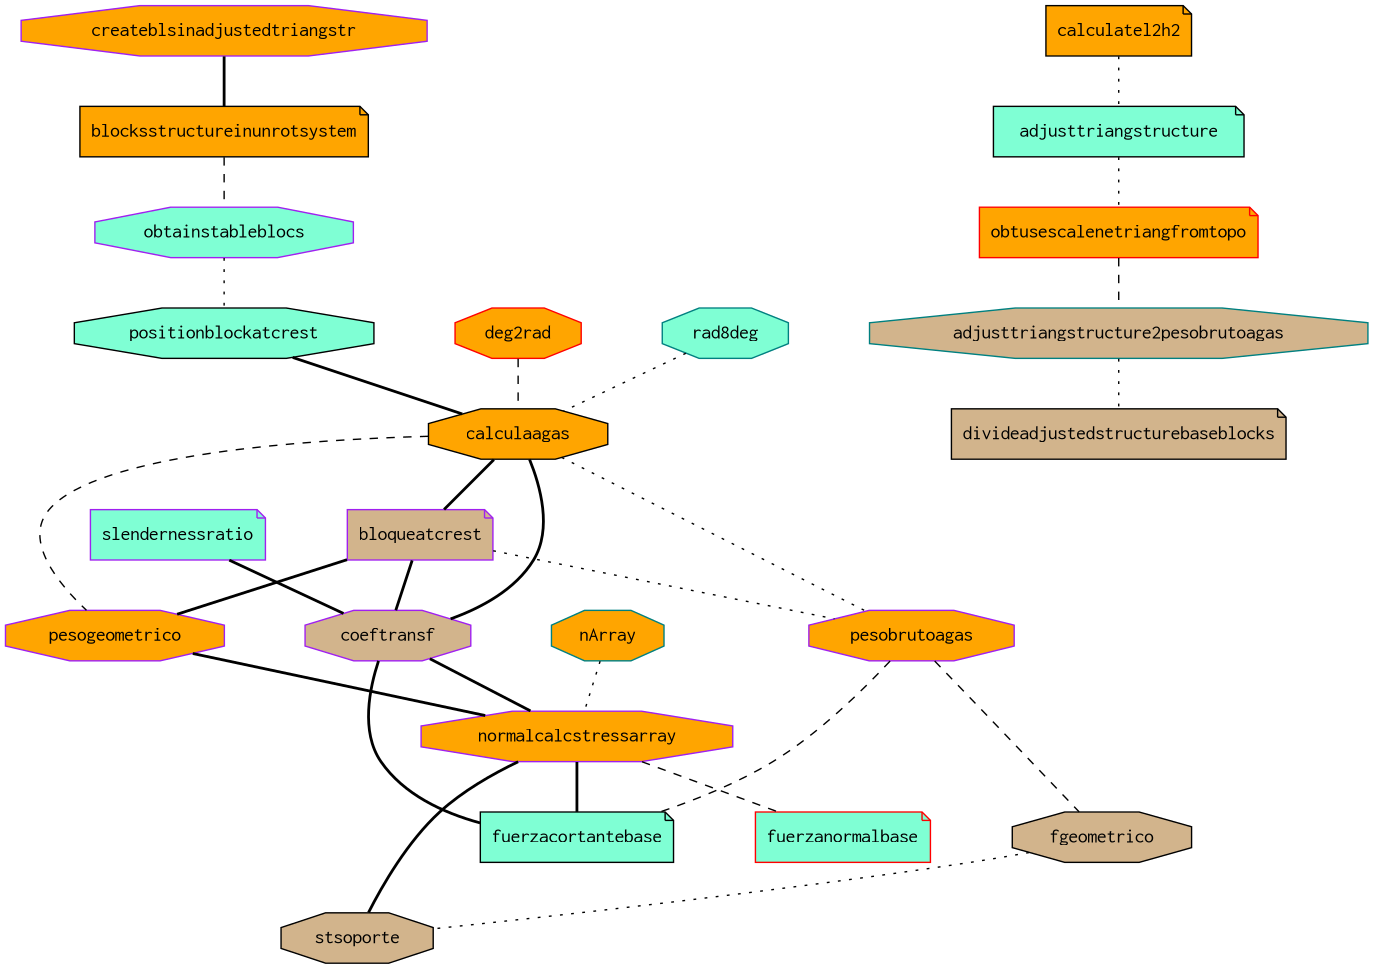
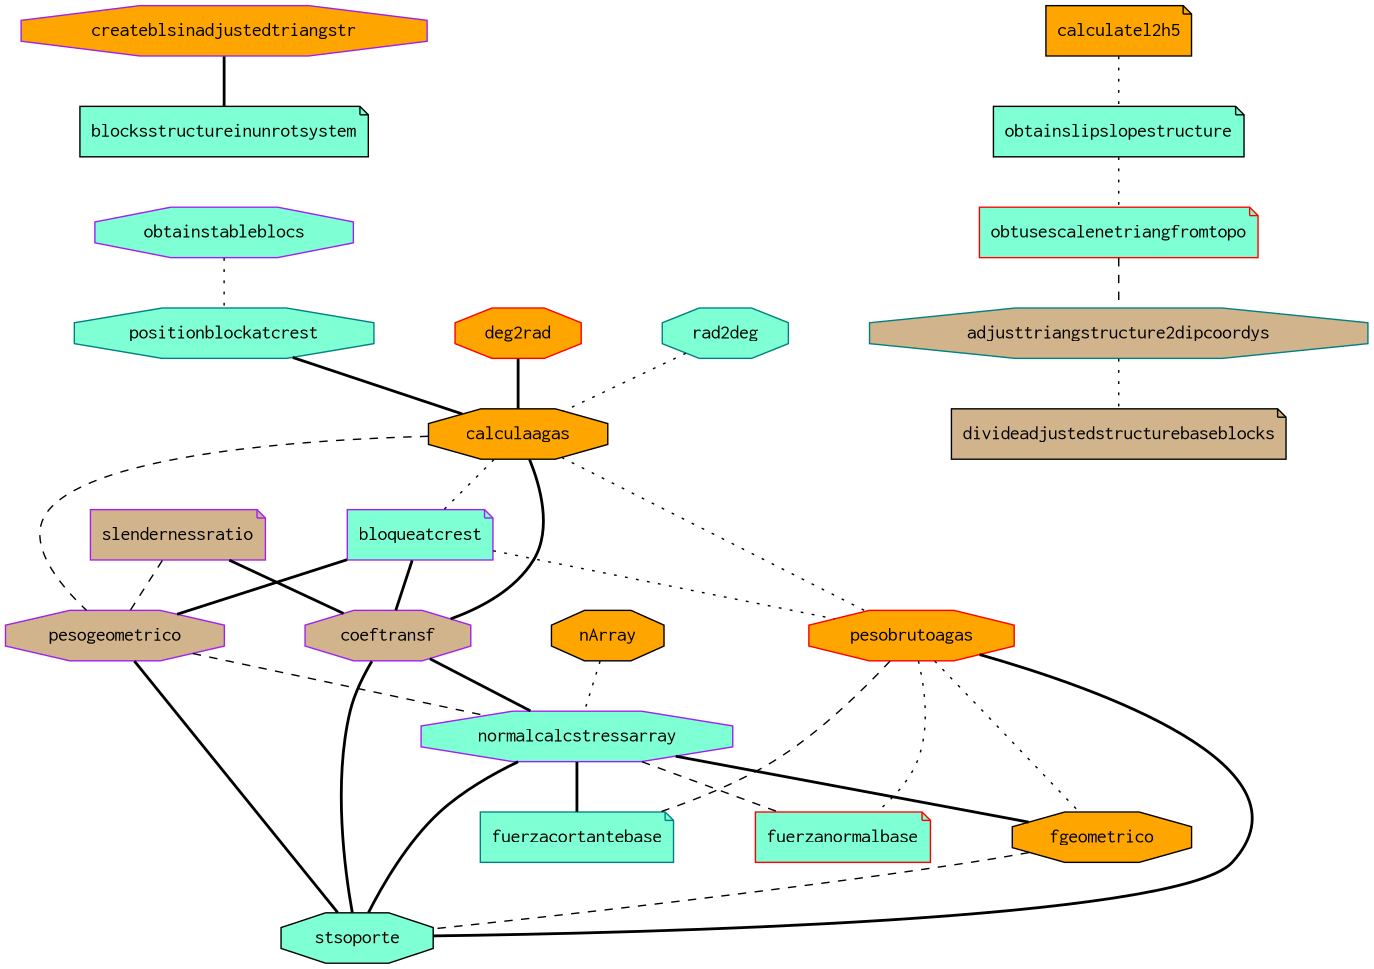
node "calculatel2h2": label "calculatel2h2" -> "calculatel2h5"
node "blocksstructureinunrotsystem": fillcolor orange -> aquamarine
node "adjusttriangstructure": label "adjusttriangstructure" -> "obtainslipslopestructure"
edge "blocksstructureinunrotsystem" -- "obtainstableblocs": removed
node "obtusescalenetriangfromtopo": fillcolor orange -> aquamarine
node "positionblockatcrest": color black -> teal
node "rad8deg": label "rad8deg" -> "rad2deg"
node "adjusttriangstructure2pesobrutoagas": label "adjusttriangstructure2pesobrutoagas" -> "adjusttriangstructure2dipcoordys"
edge "deg2rad" -- "calculaagas": style dashed -> bold
edge "calculaagas" -- "bloqueatcrest": style bold -> dotted
node "slendernessratio": fillcolor aquamarine -> tan
node "bloqueatcrest": fillcolor tan -> aquamarine
edge "slendernessratio" -- "pesogeometrico": added
node "pesogeometrico": fillcolor orange -> tan
node "nArray": color teal -> black
node "pesobrutoagas": color purple -> red
edge "pesogeometrico" -- "normalcalcstressarray": style bold -> dashed
node "normalcalcstressarray": fillcolor orange -> aquamarine
edge "pesobrutoagas" -- "fgeometrico": style dashed -> dotted
edge "pesobrutoagas" -- "fuerzanormalbase": added
edge "coeftransf" -- "fuerzacortantebase": now "coeftransf" -- "stsoporte"
edge "pesogeometrico" -- "stsoporte": added
edge "normalcalcstressarray" -- "fgeometrico": added
node "fuerzacortantebase": color black -> teal
node "fgeometrico": fillcolor tan -> orange
edge "fgeometrico" -- "stsoporte": style dotted -> dashed
edge "pesobrutoagas" -- "stsoporte": added
node "stsoporte": fillcolor tan -> aquamarine
